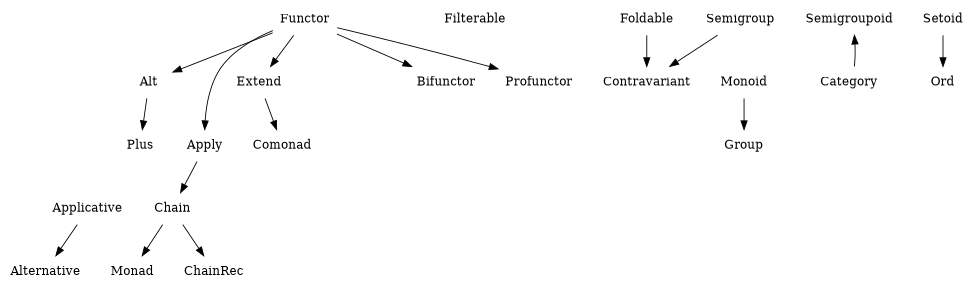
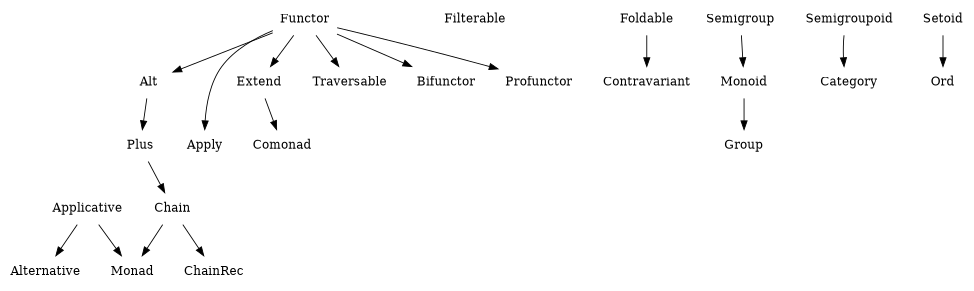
edge "Semigroup" -> "Contravariant": now "Semigroup" -> "Monoid"
edge "Category" -> "Semigroupoid": reversed
node "Traversable": added
edge "Apply" -> "Chain": now "Plus" -> "Chain"
edge "Applicative" -> "Monad": added
